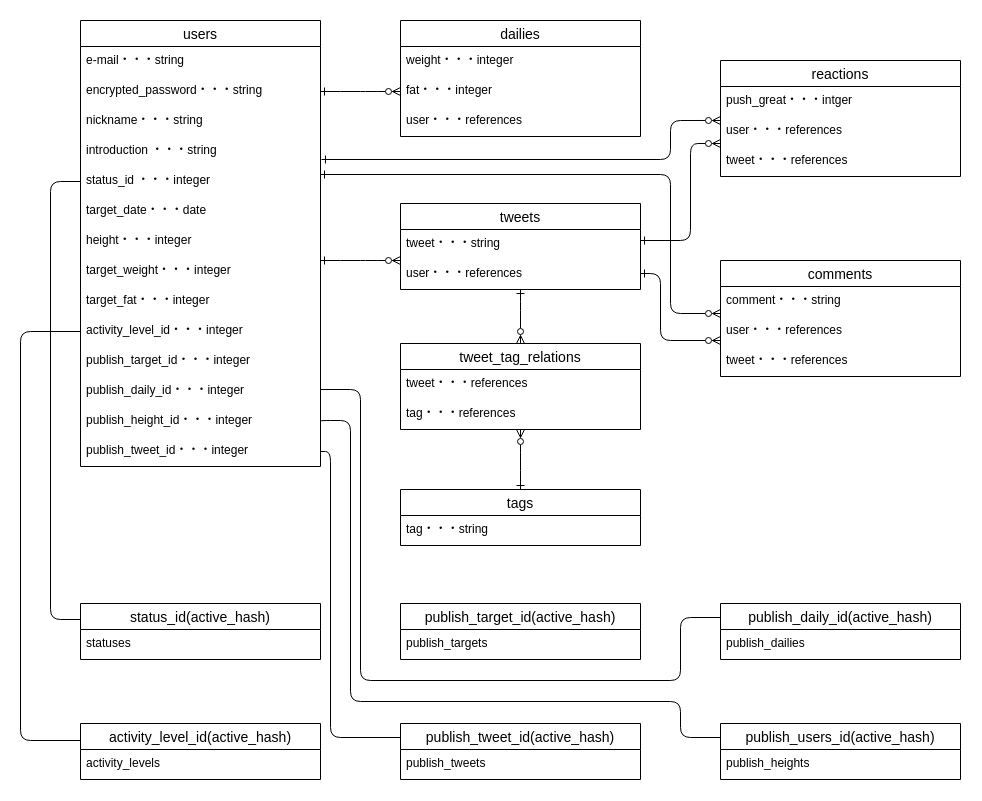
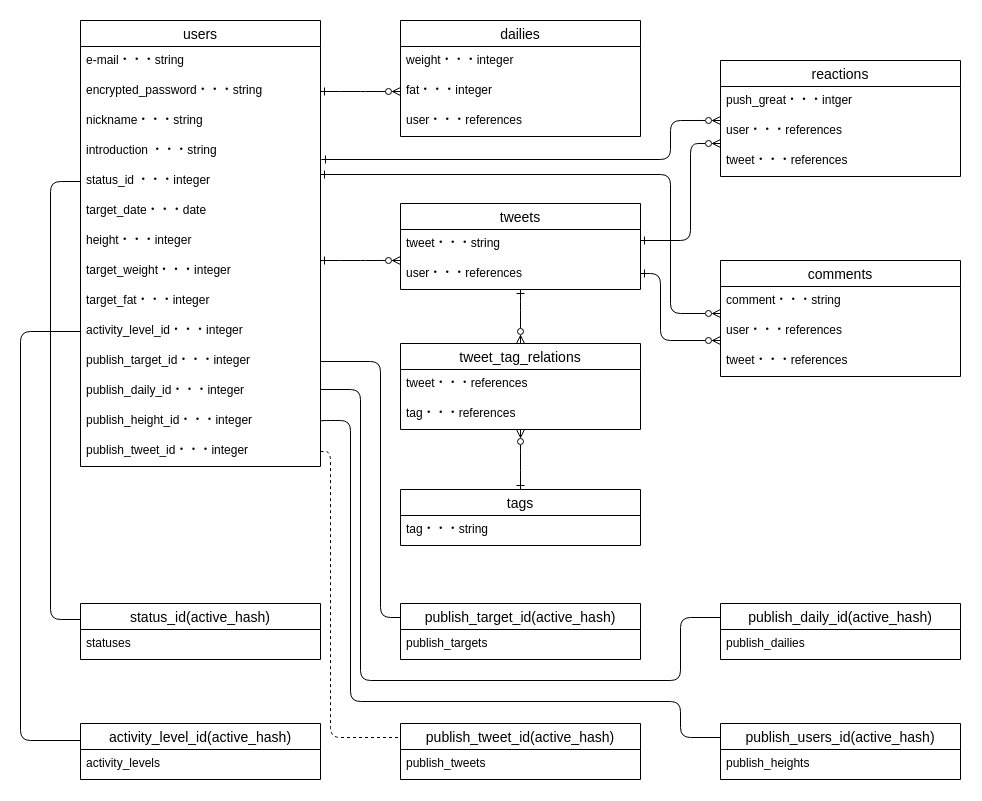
edge "publish_target_id・・・integer" -- "publish_target_id(active_hash)": added
edge "publish_tweet_id・・・integer" -- "publish_tweet_id(active_hash)": style solid -> dashed
